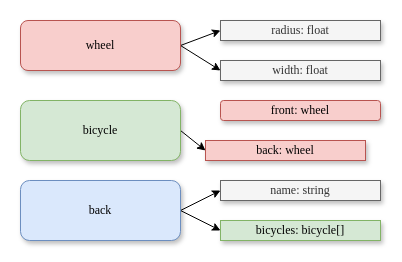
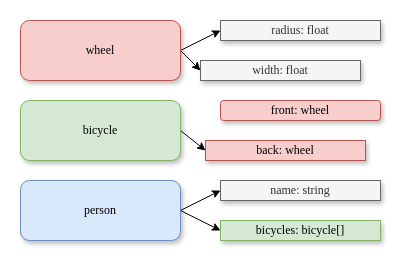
node "wheel": size 160x50 -> 160x60
node "width: float": moved (301, 71) -> (281, 71)
node "back": label "back" -> "person"
